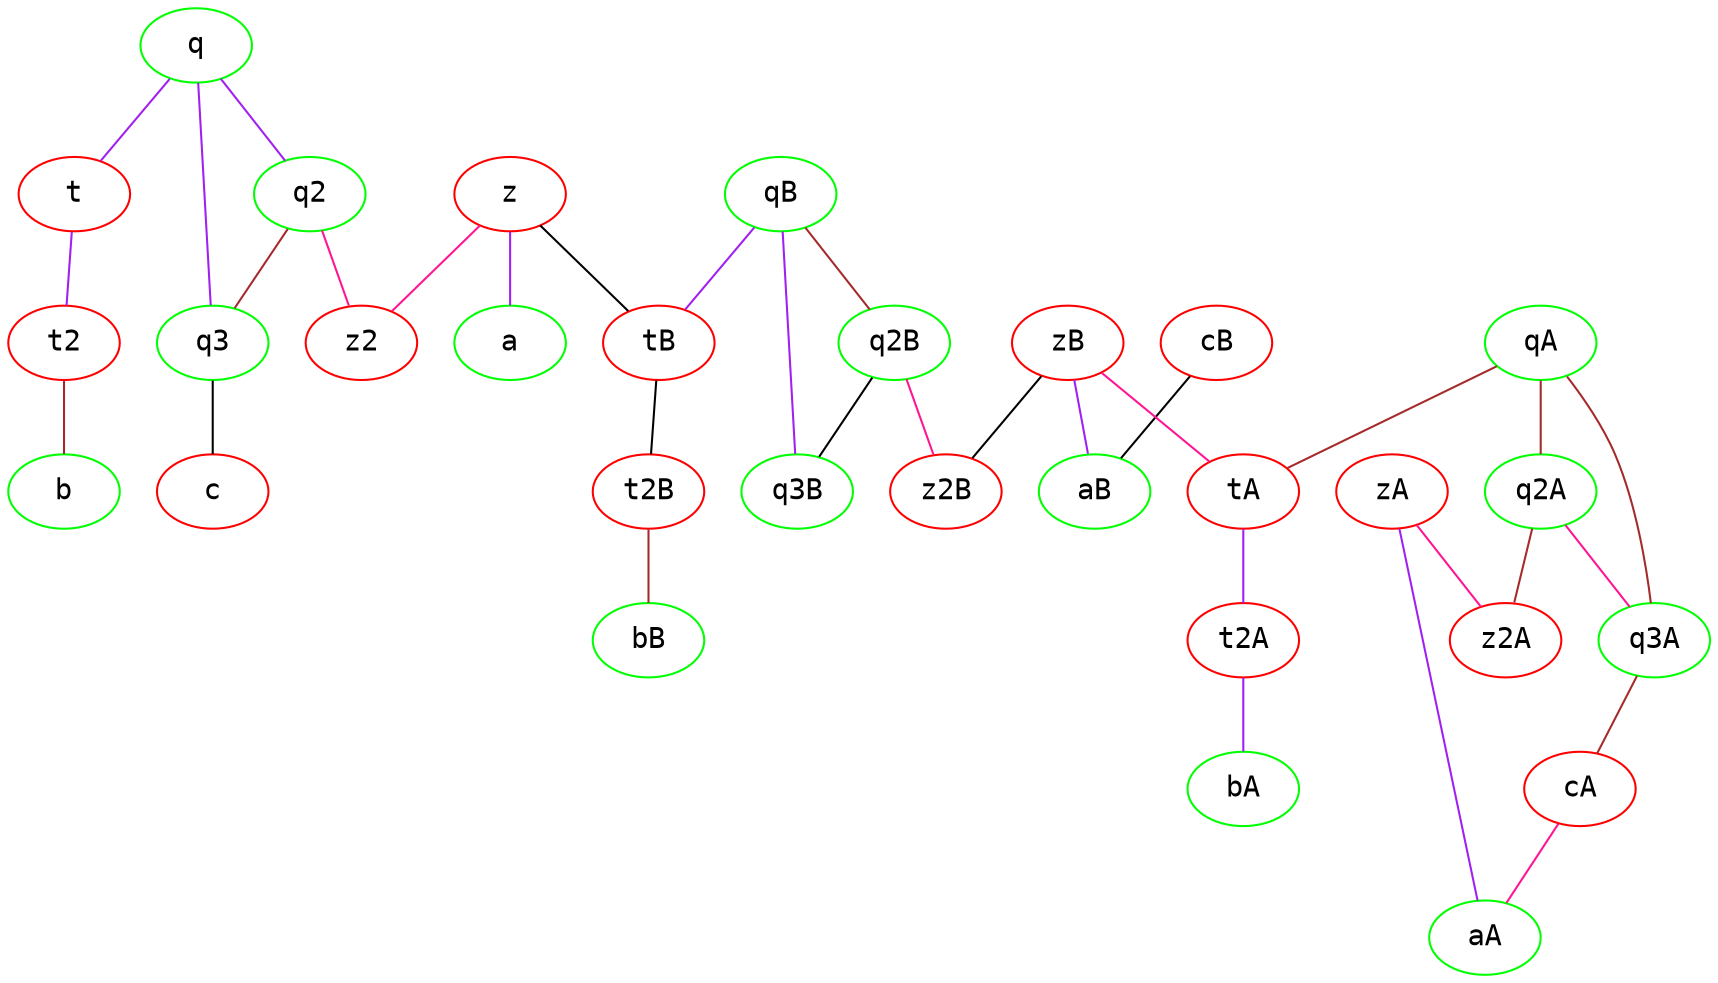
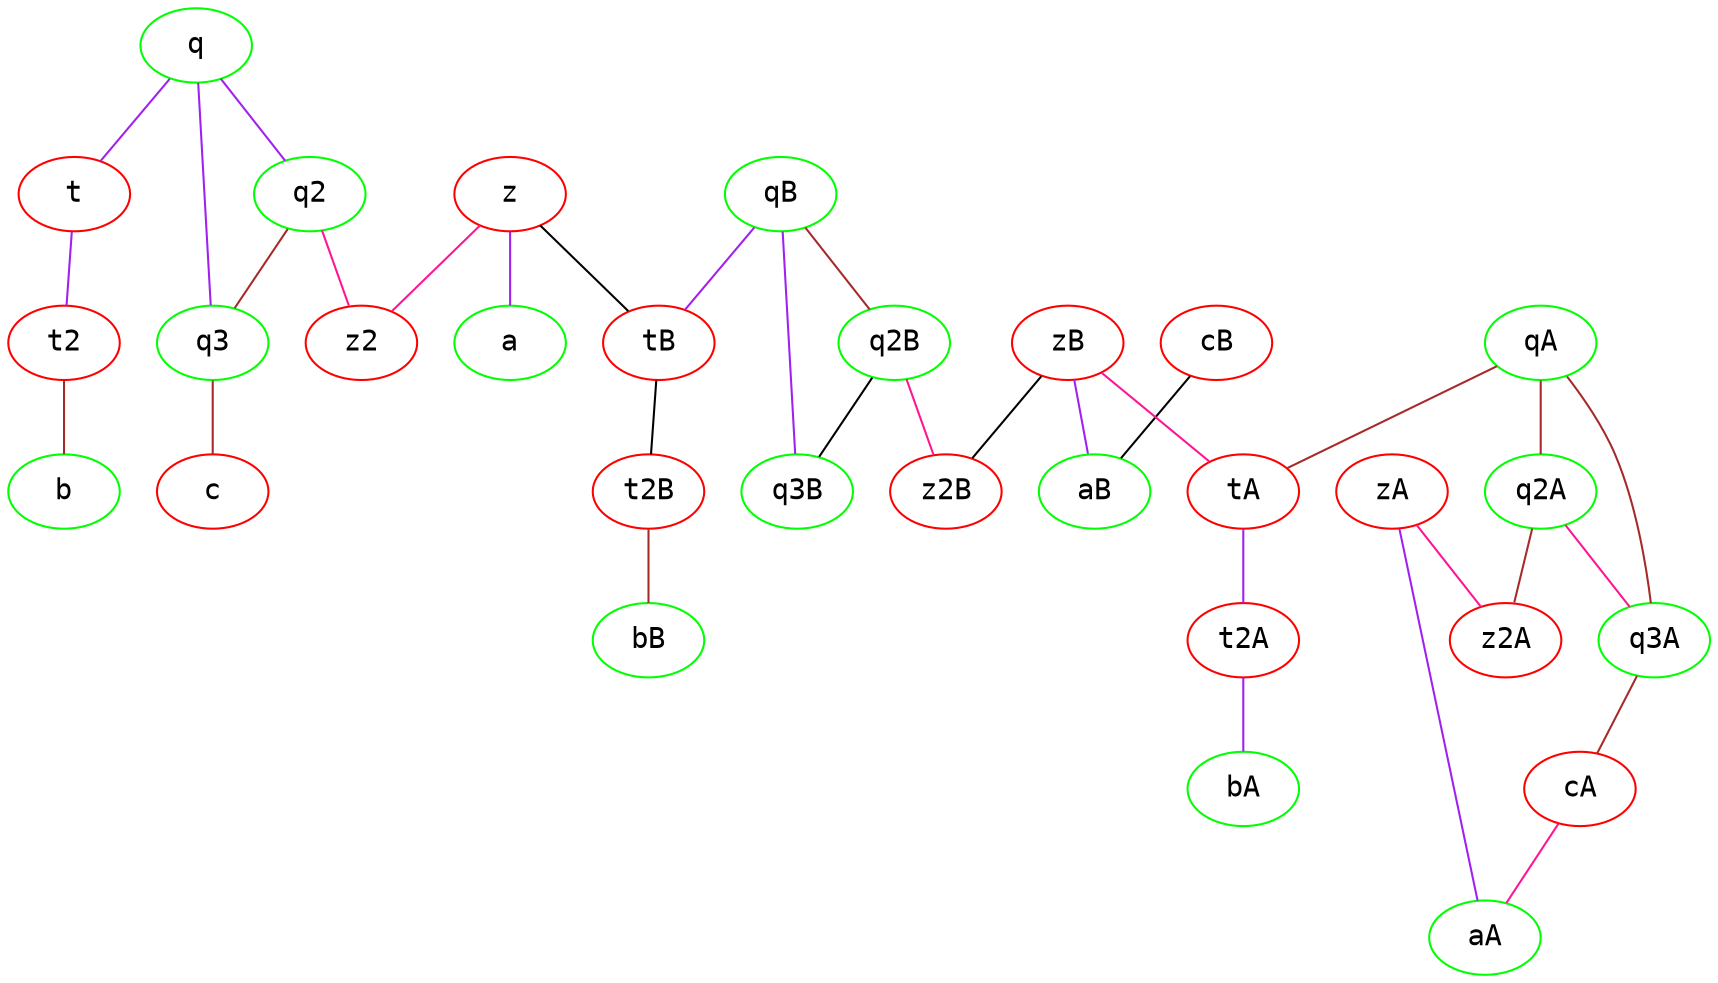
edge "q3" -- "c": color black -> brown
